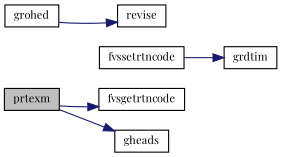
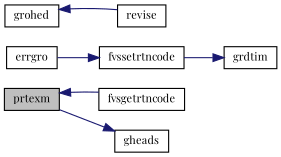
edge "grohed" -> "revise": reversed
node "errgro": added
edge "prtexm" -> "fvsgetrtncode": reversed
